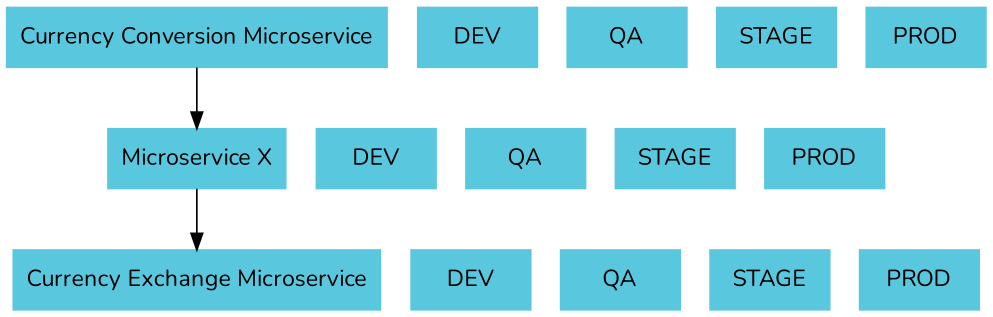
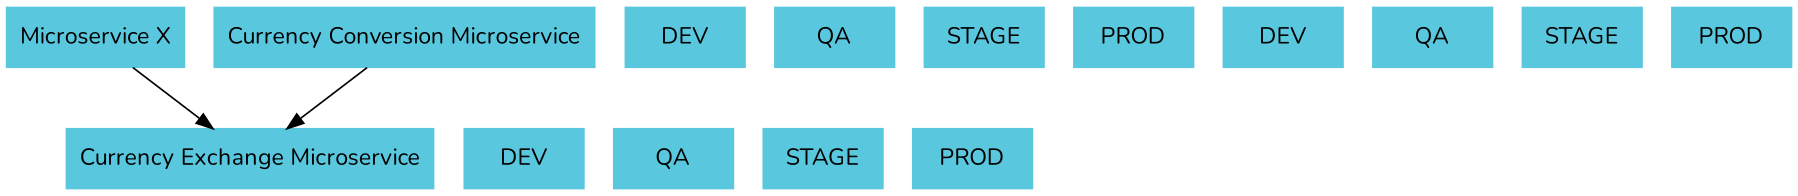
edge "Currency Conversion Microservice" -> "Microservice X": now "Currency Conversion Microservice" -> "Currency Exchange Microservice"
